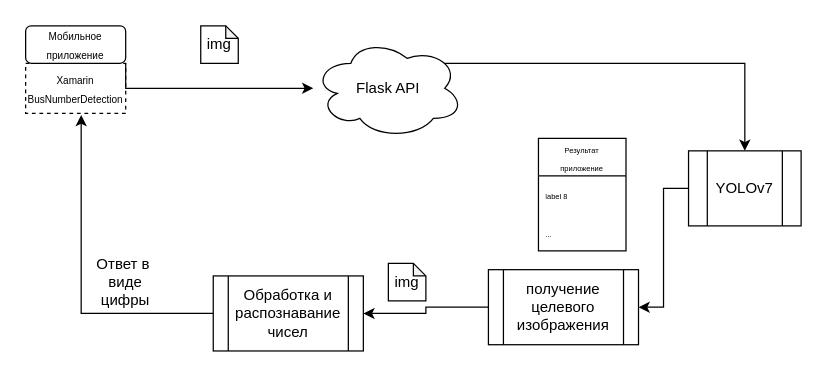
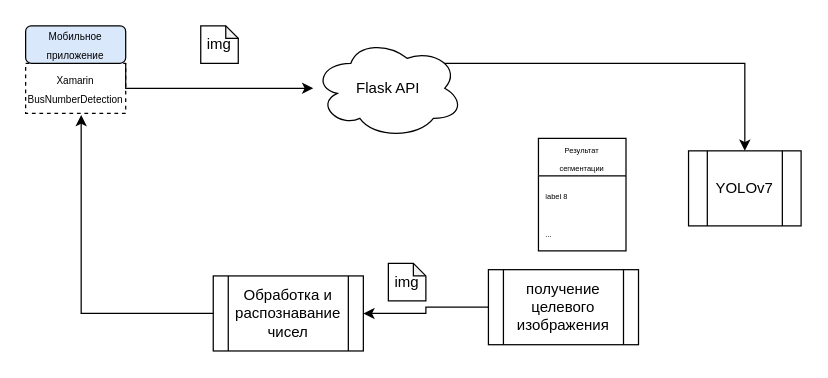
node "Мобильное приложение": fillcolor #ffffff -> #dae8fc
node "Результат приложение": label "Результат приложение" -> "Результат сегментации"
edge "YOLOv7" -> "получение целевого изображения": removed
node "Ответ в виде цифры": removed
